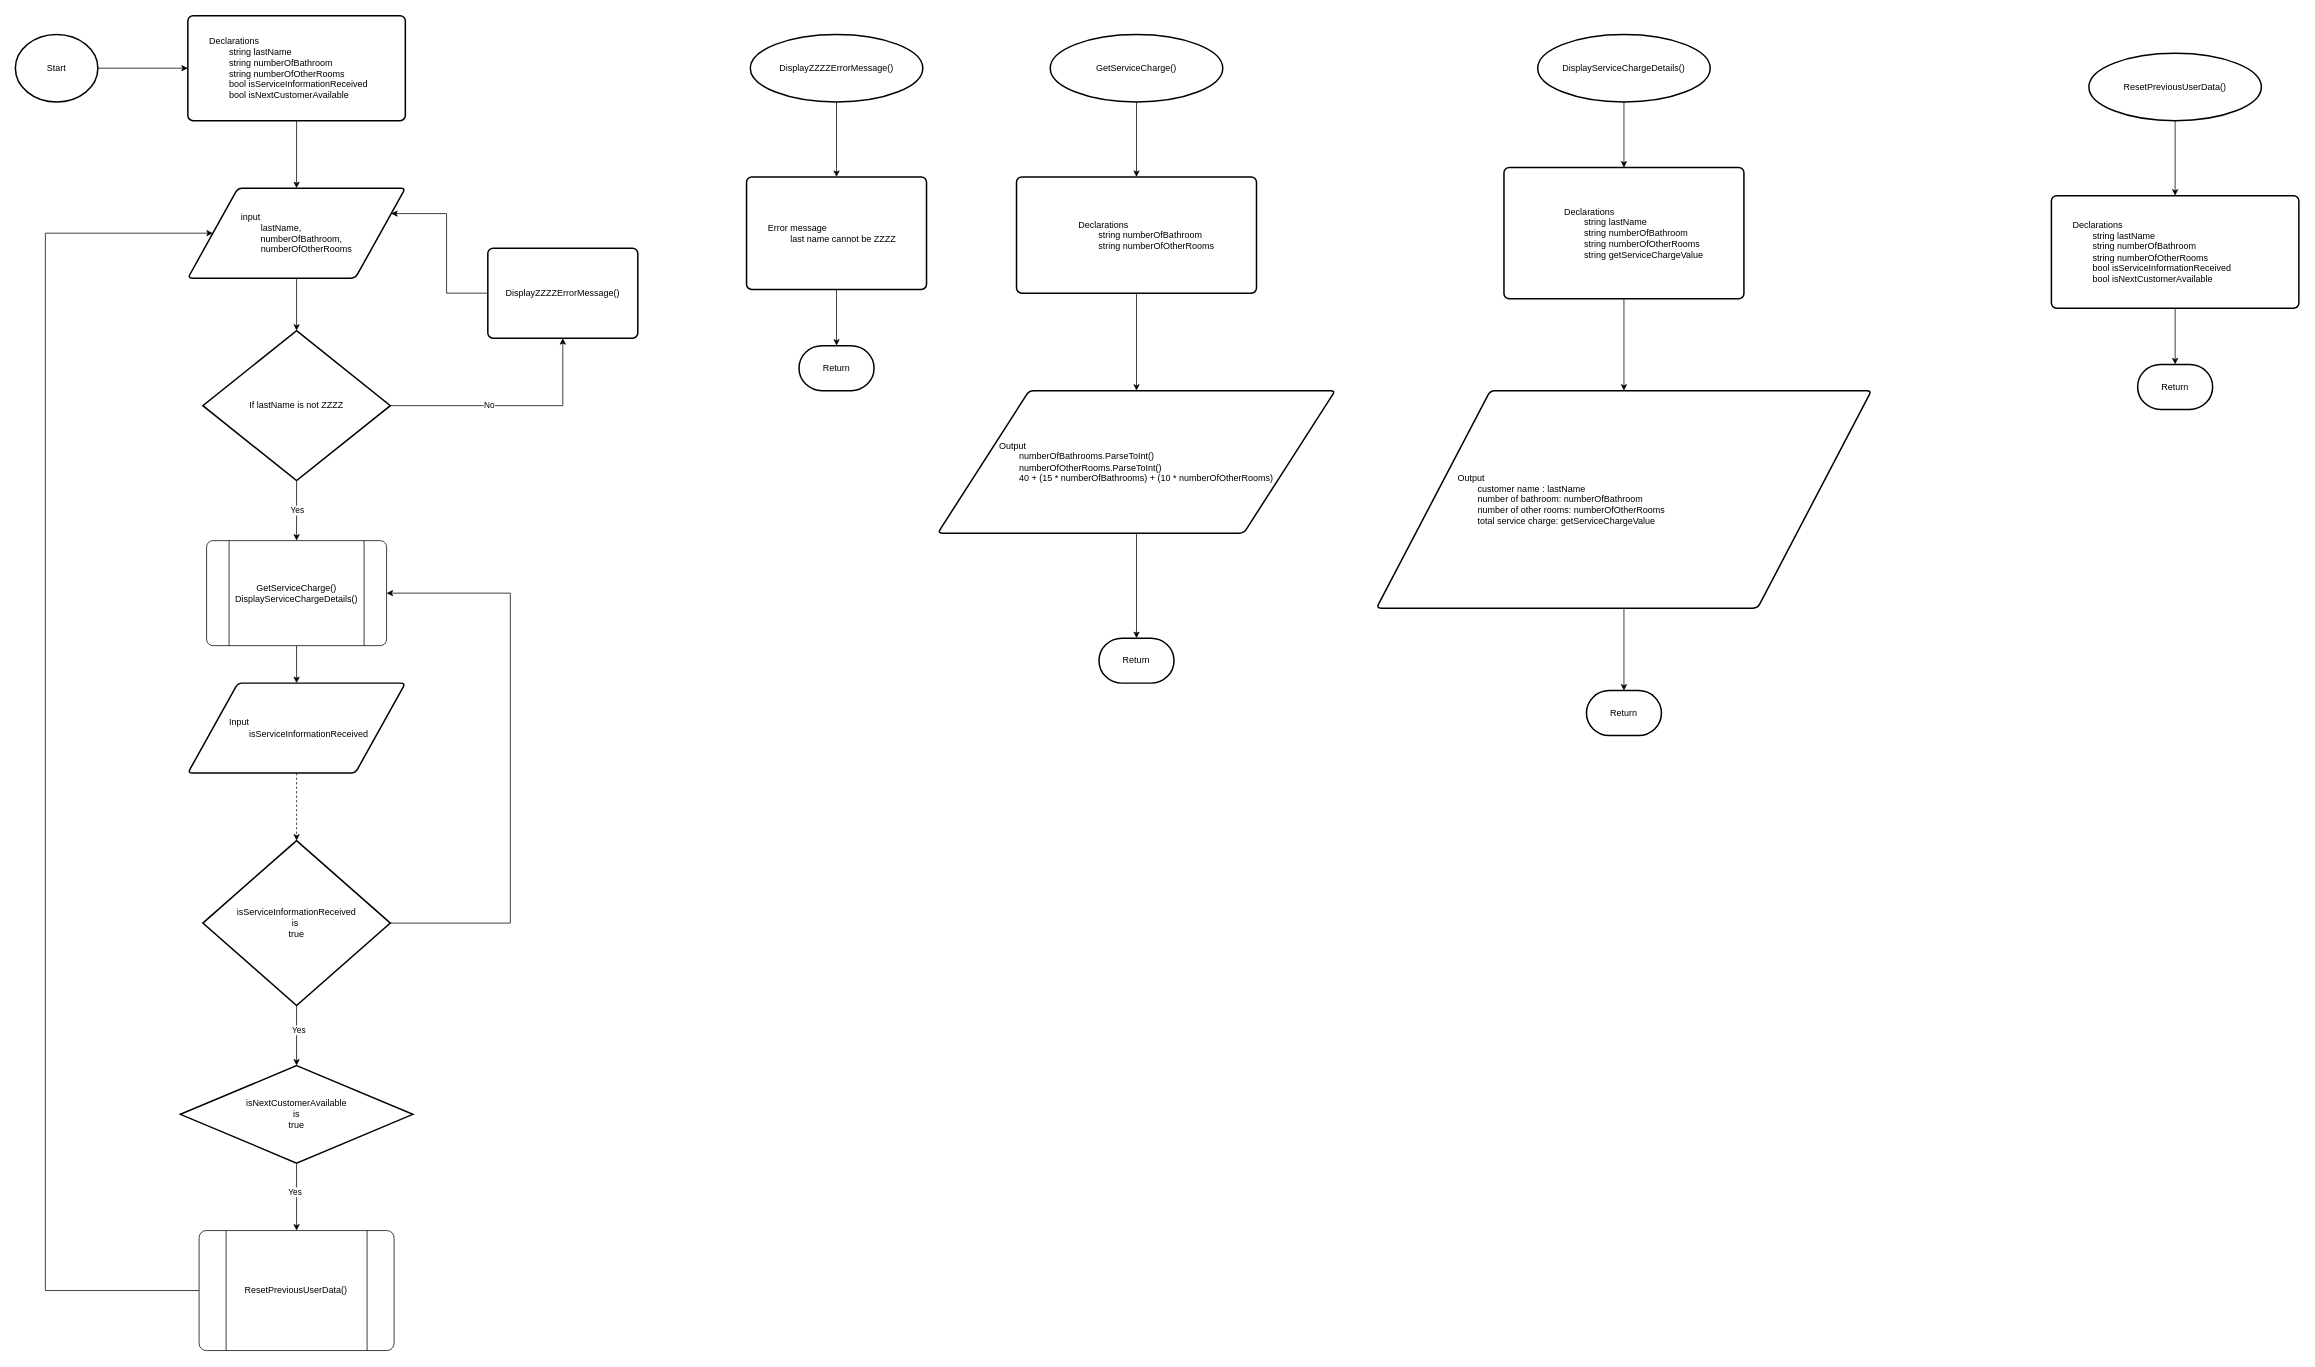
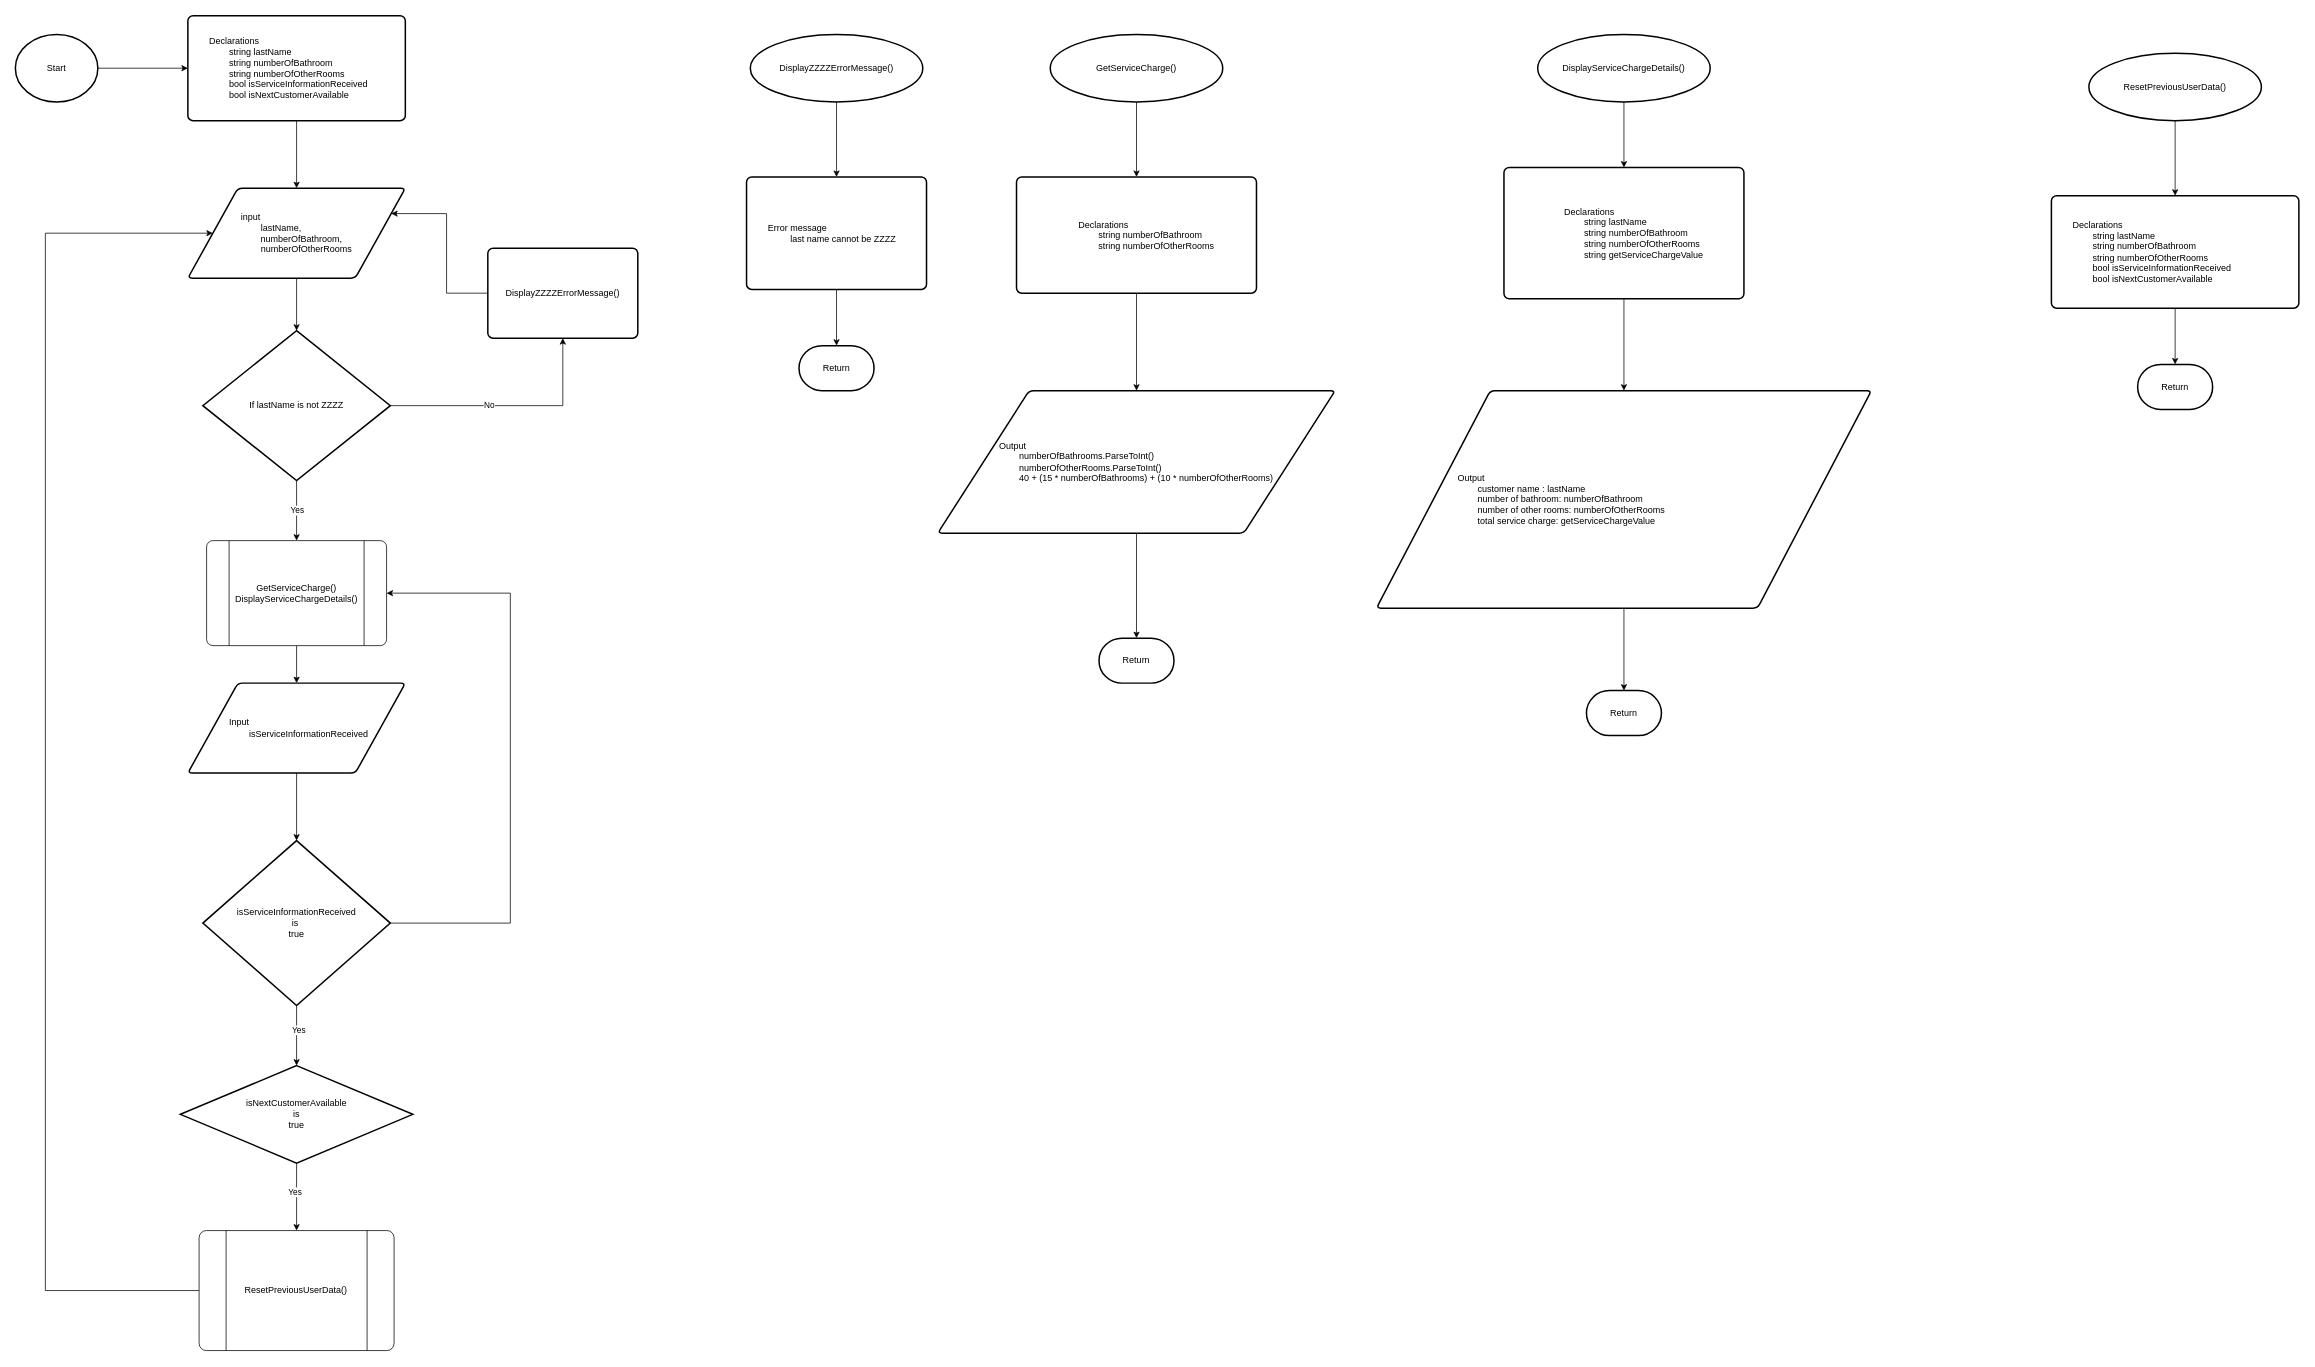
edge "Input isServiceInformationReceived" -> "isServiceInformationReceived is true": style dashed -> solid
